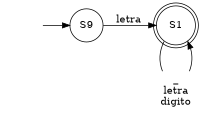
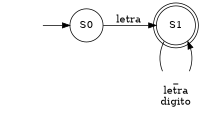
node "S9": label "S9" -> "S0"
